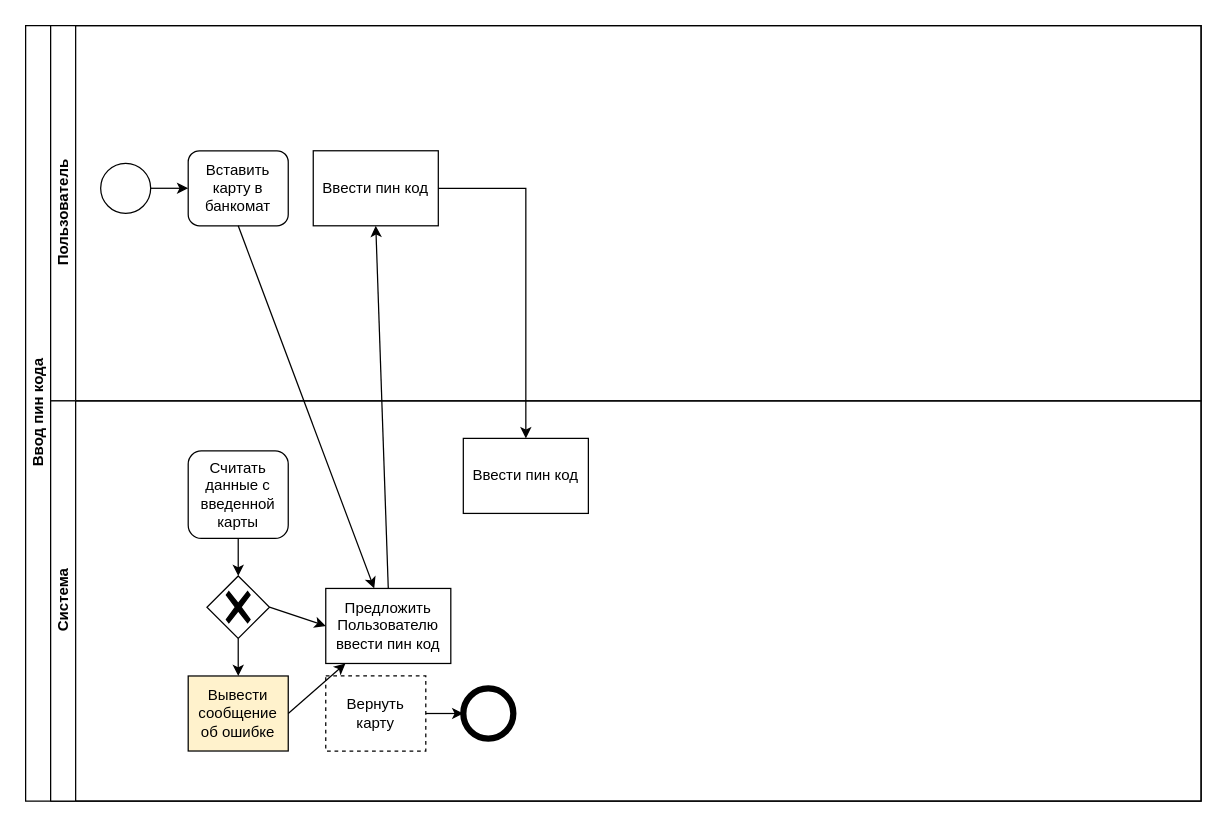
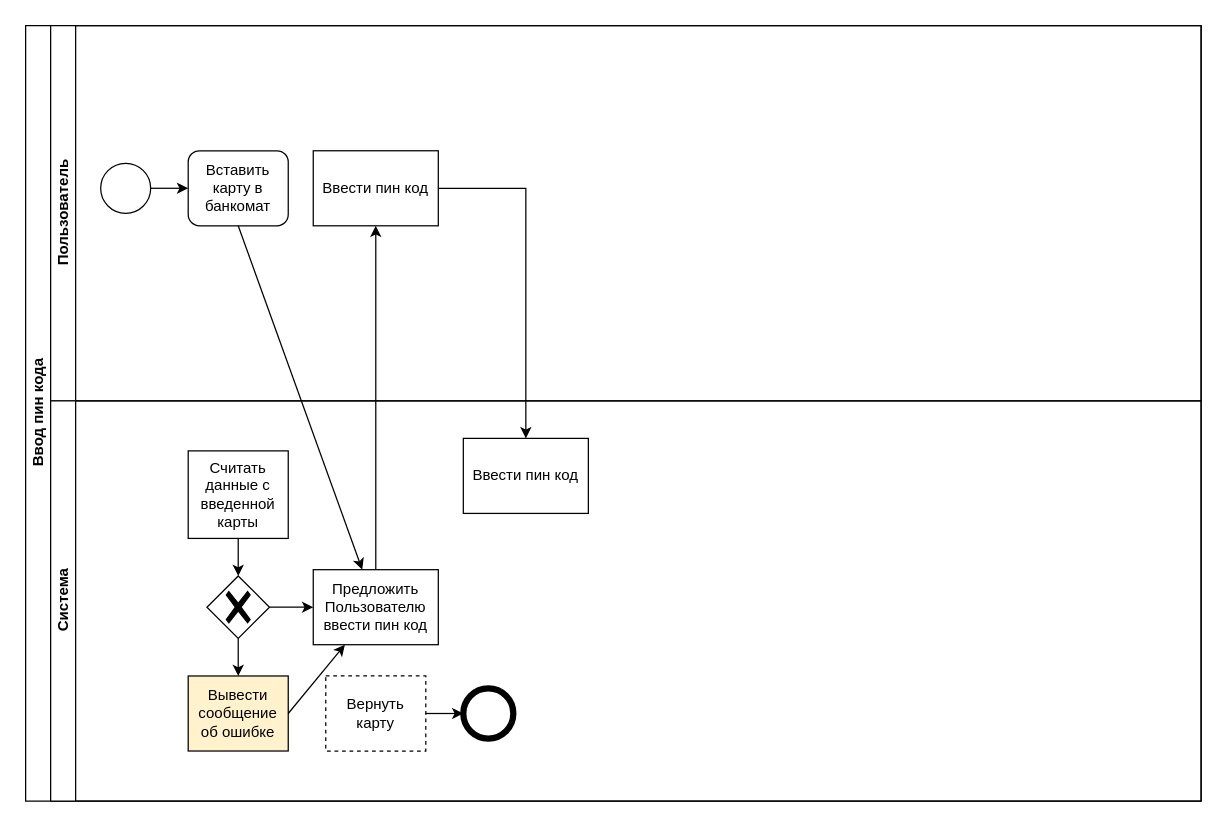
node "Считать данные с введенной карты": shape rounded rectangle -> rectangle
node "Предложить Пользователю ввести пин код": moved (388, 626) -> (376, 607)
